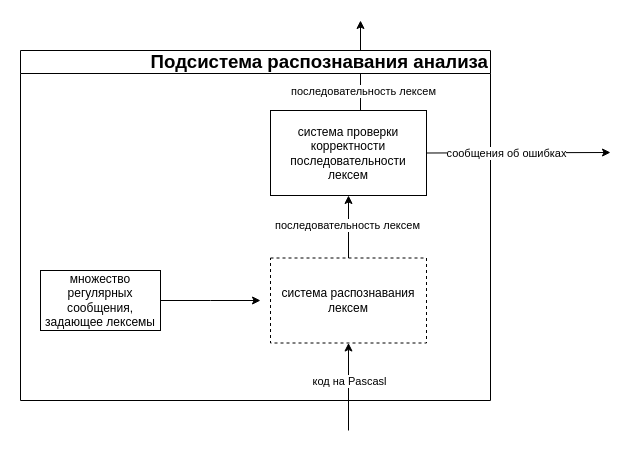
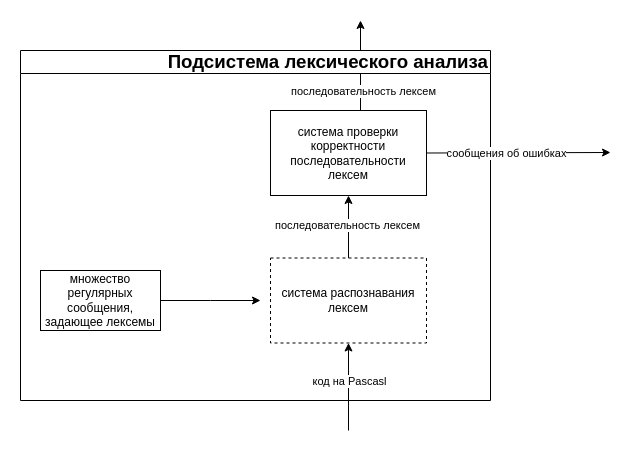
node "Подсистема распознавания анализа": label "Подсистема распознавания анализа" -> "Подсистема лексического анализа"
